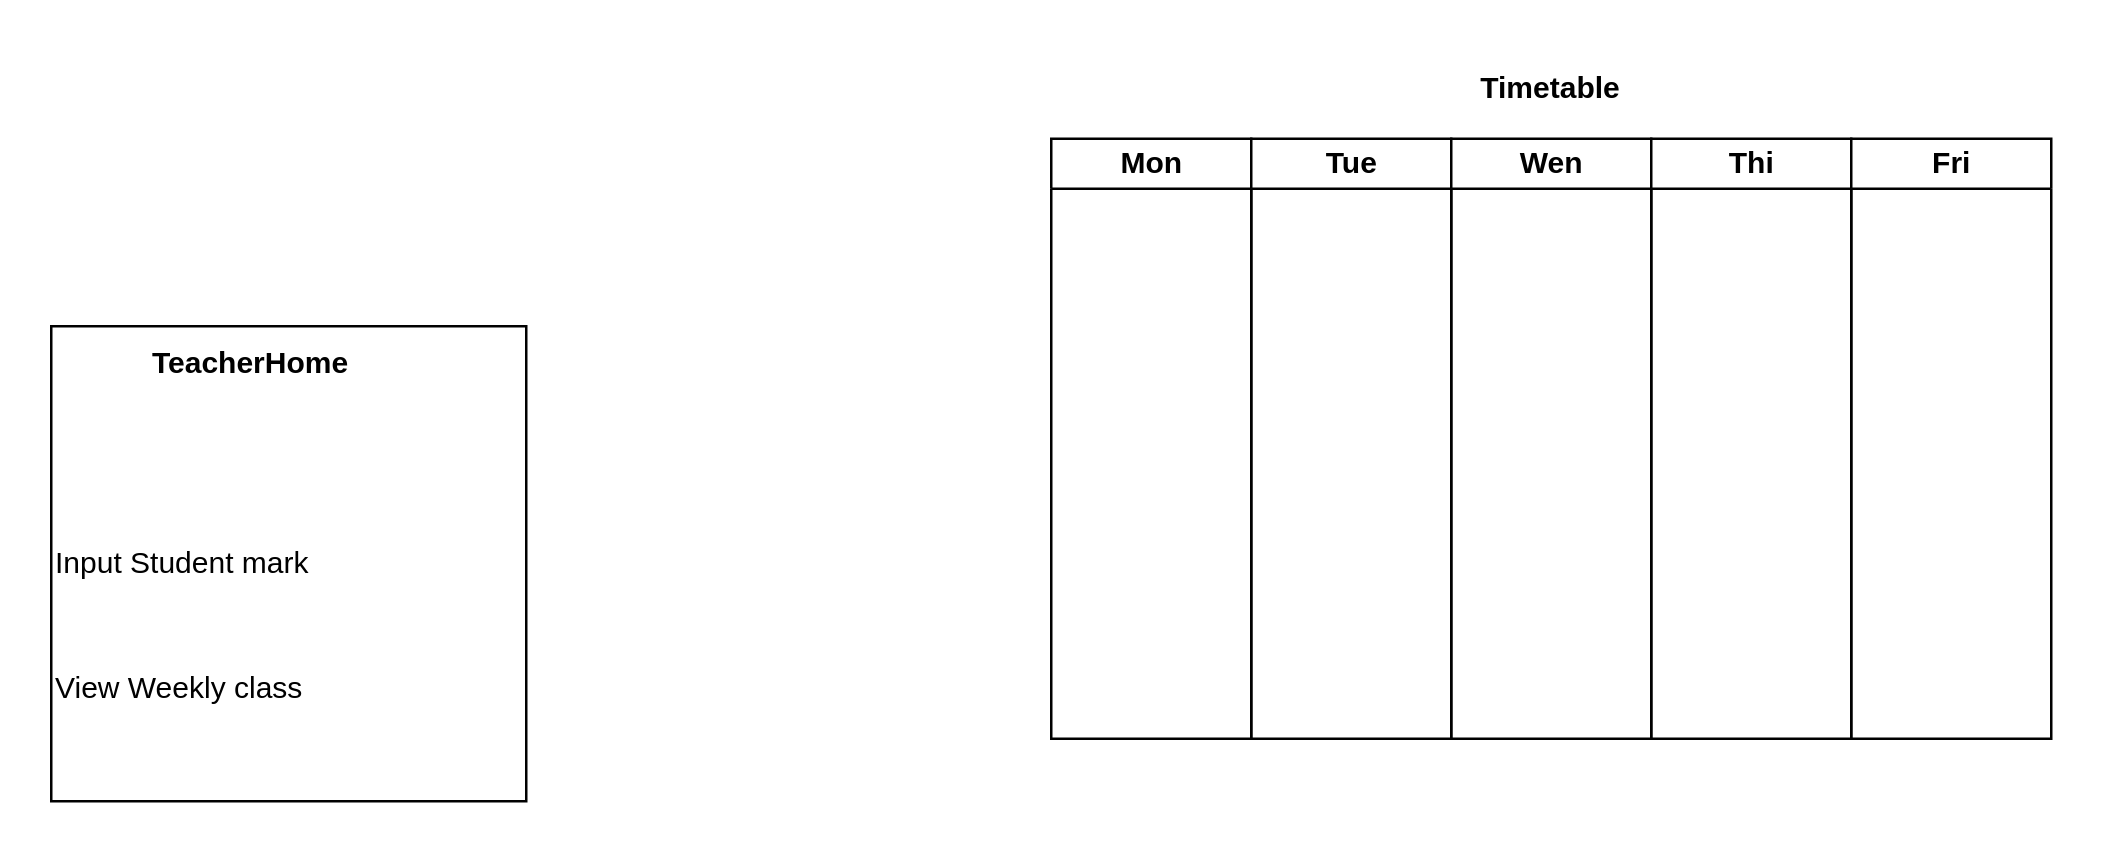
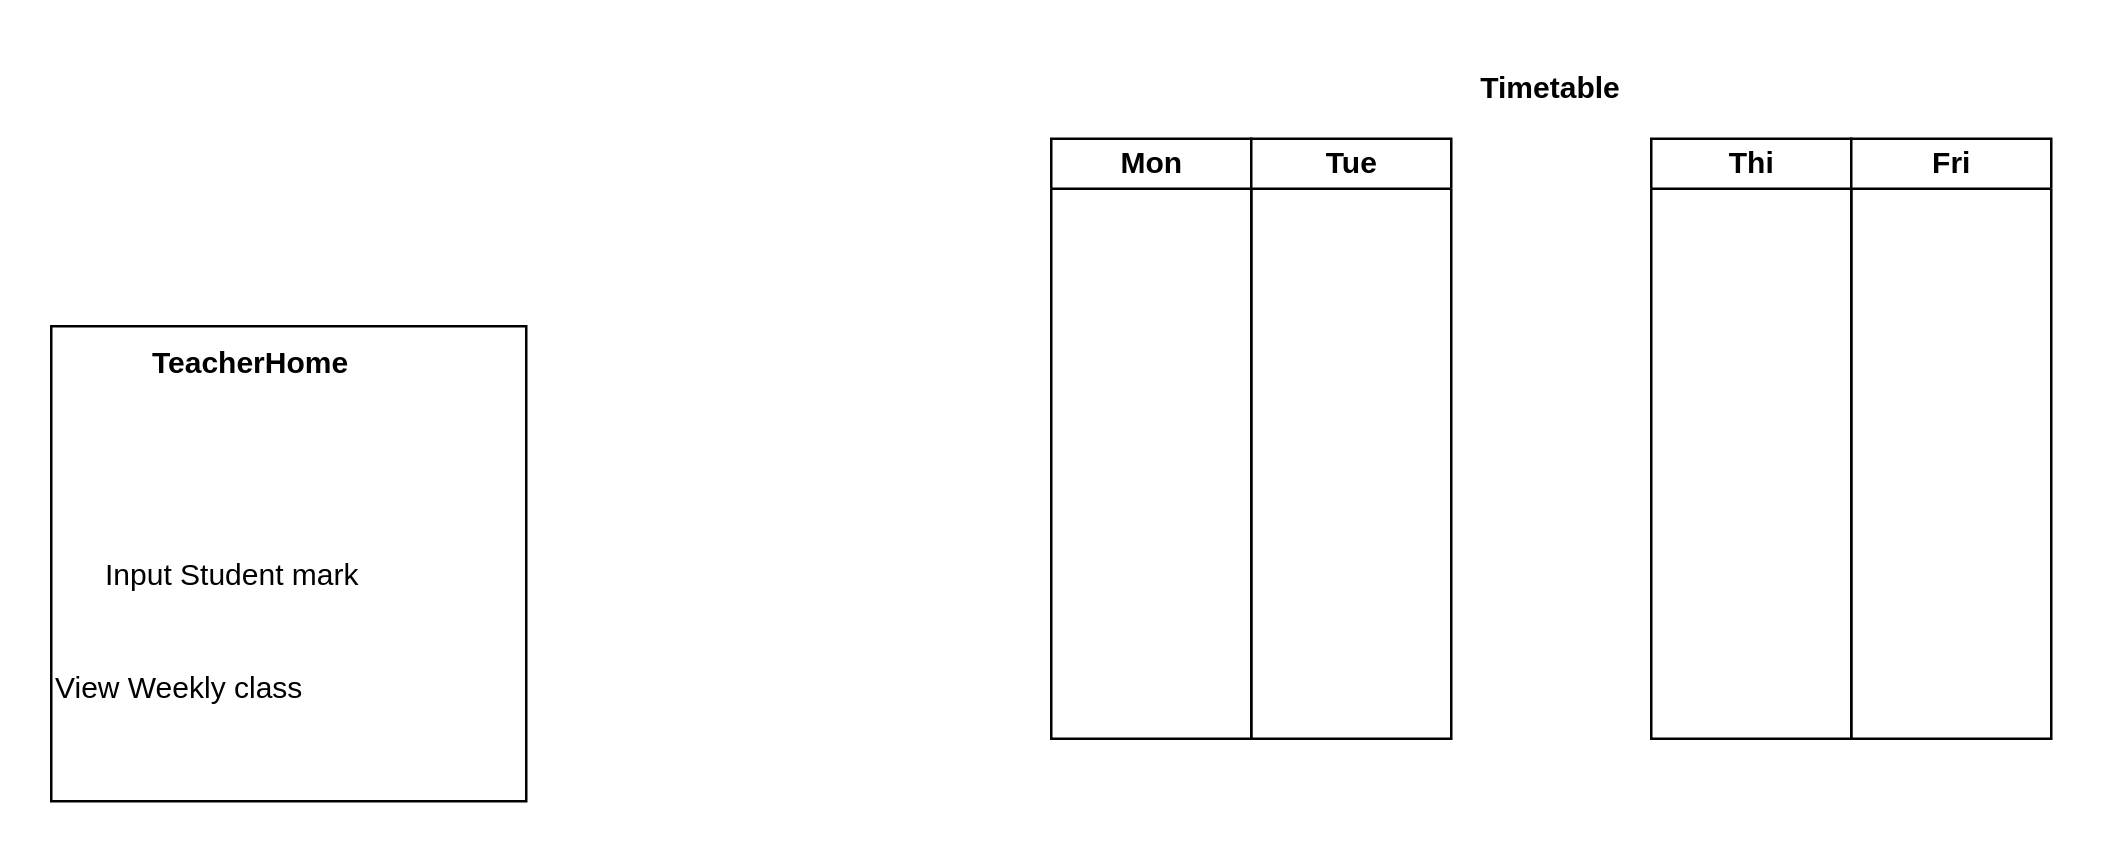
node "Wen": removed
node "Input Student mark": moved (189, 564) -> (239, 576)
